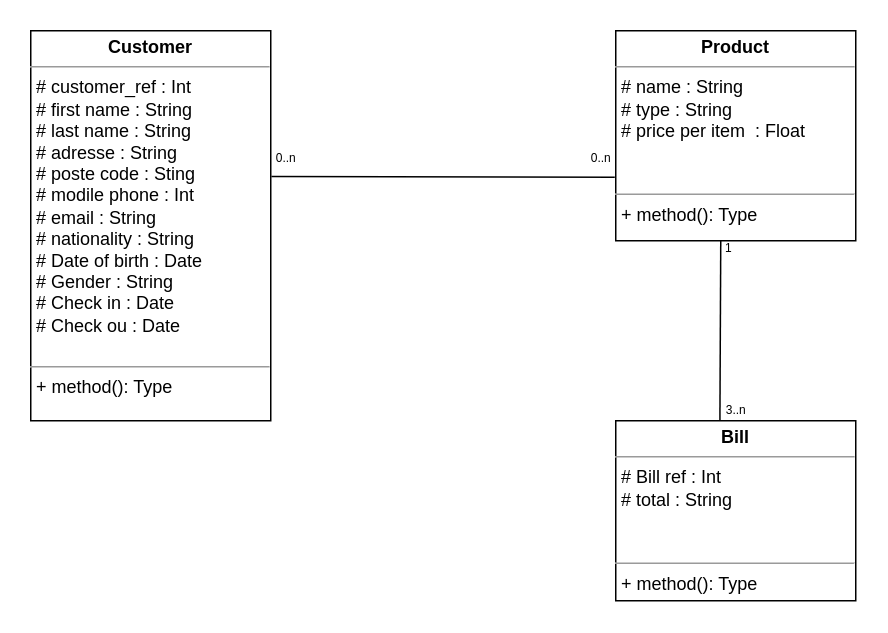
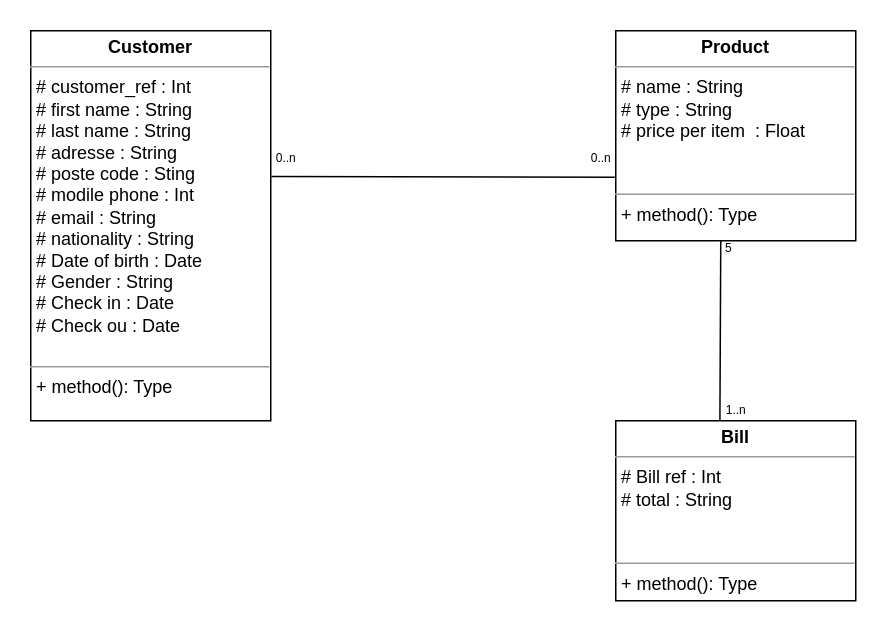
node "1": label "1" -> "5"
node "3..n": label "3..n" -> "1..n"
